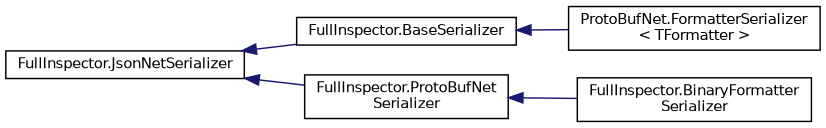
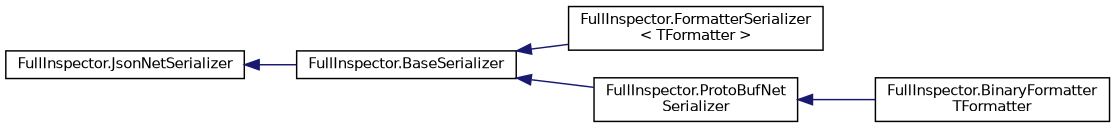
node "ProtoBufNet.FormatterSerializer < TFormatter >": label "ProtoBufNet.FormatterSerializer < TFormatter >" -> "FullInspector.FormatterSerializer < TFormatter >"
edge "FullInspector.ProtoBufNet Serializer" -> "FullInspector.JsonNetSerializer": now "FullInspector.ProtoBufNet Serializer" -> "FullInspector.BaseSerializer"
node "FullInspector.BinaryFormatter Serializer": label "FullInspector.BinaryFormatter Serializer" -> "FullInspector.BinaryFormatter TFormatter"
